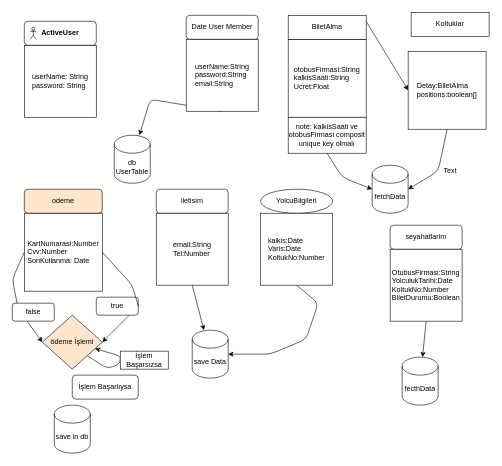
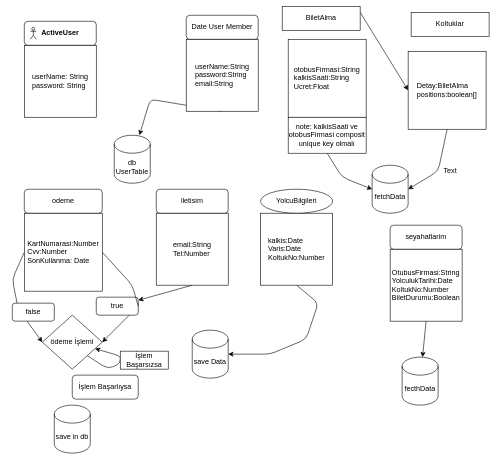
node "BiletAlma": moved (327, 27) -> (321, 18)
node "odeme": fillcolor #ffe6cc -> #ffffff
edge "email:String Tel:Number" -> "save Data": now "email:String Tel:Number" -> "true"
node "ödeme İşlemi": fillcolor #ffe6cc -> #ffffff
